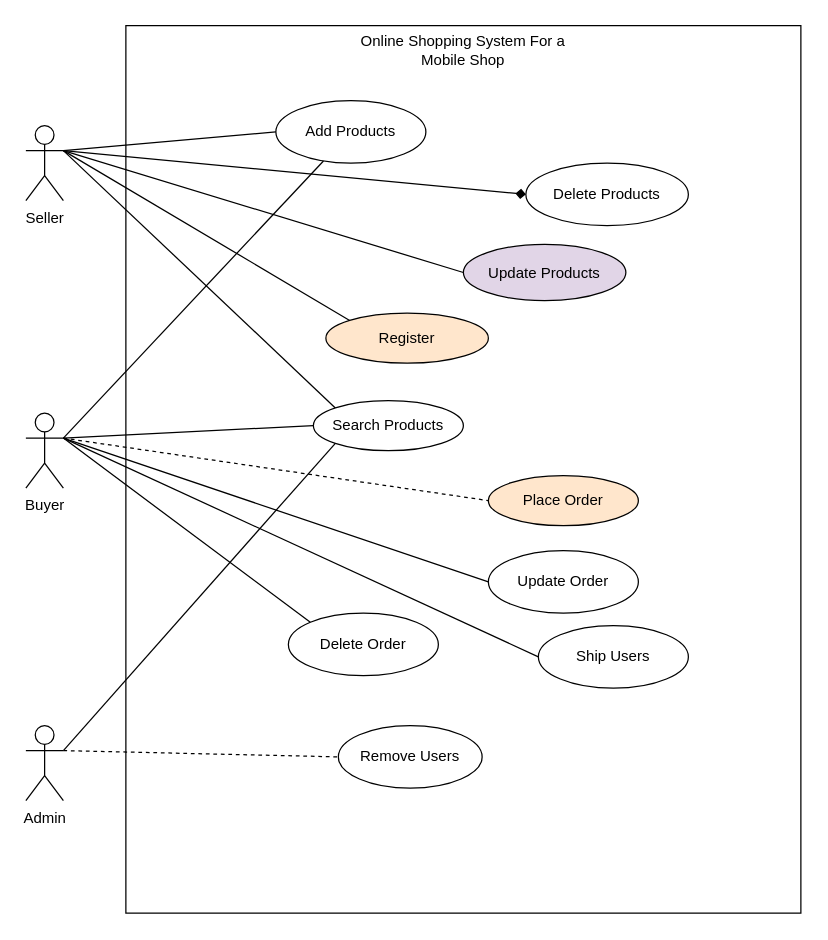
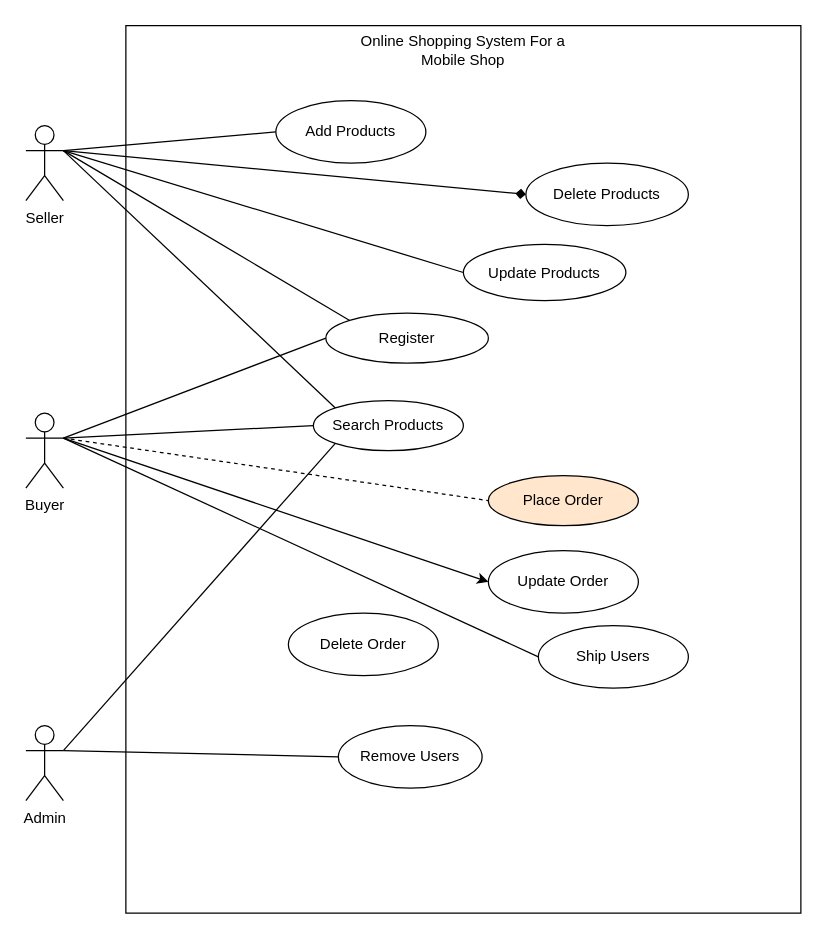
node "Update Products": fillcolor #e1d5e7 -> #ffffff
edge "Add Products" -- "Buyer": now "Register" -- "Buyer"
node "Register": fillcolor #ffe6cc -> #ffffff
edge "Buyer" -- "Delete Order": removed
edge "Buyer" -- "Update Order": arrowhead none -> classic
edge "Remove Users" -- "Admin": style dashed -> solid
